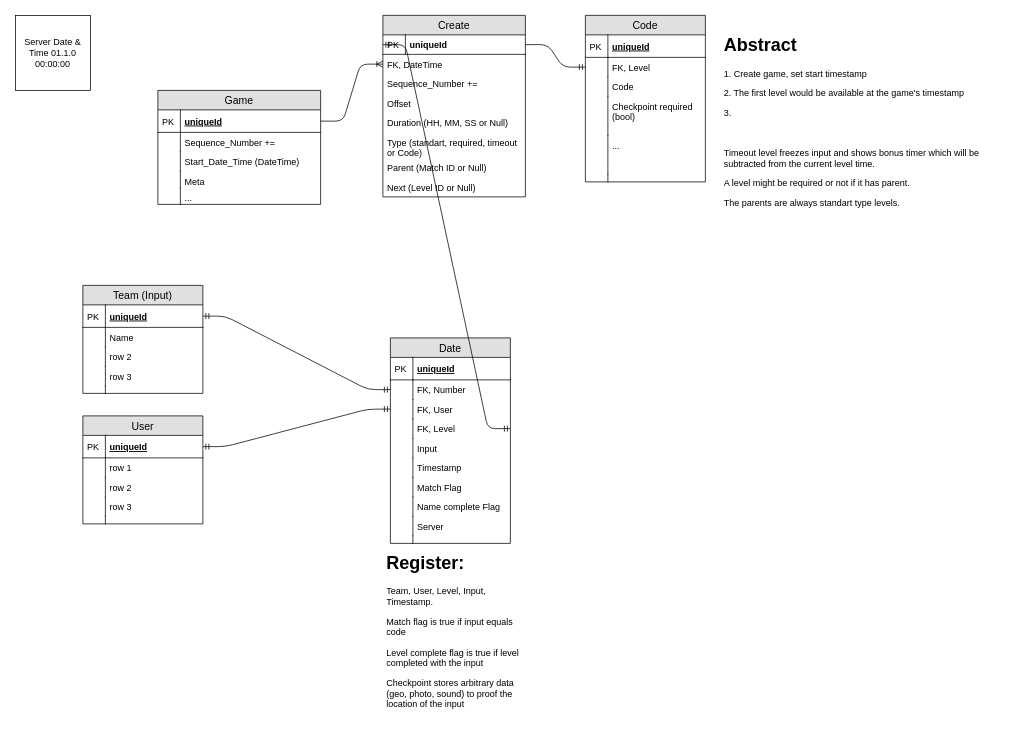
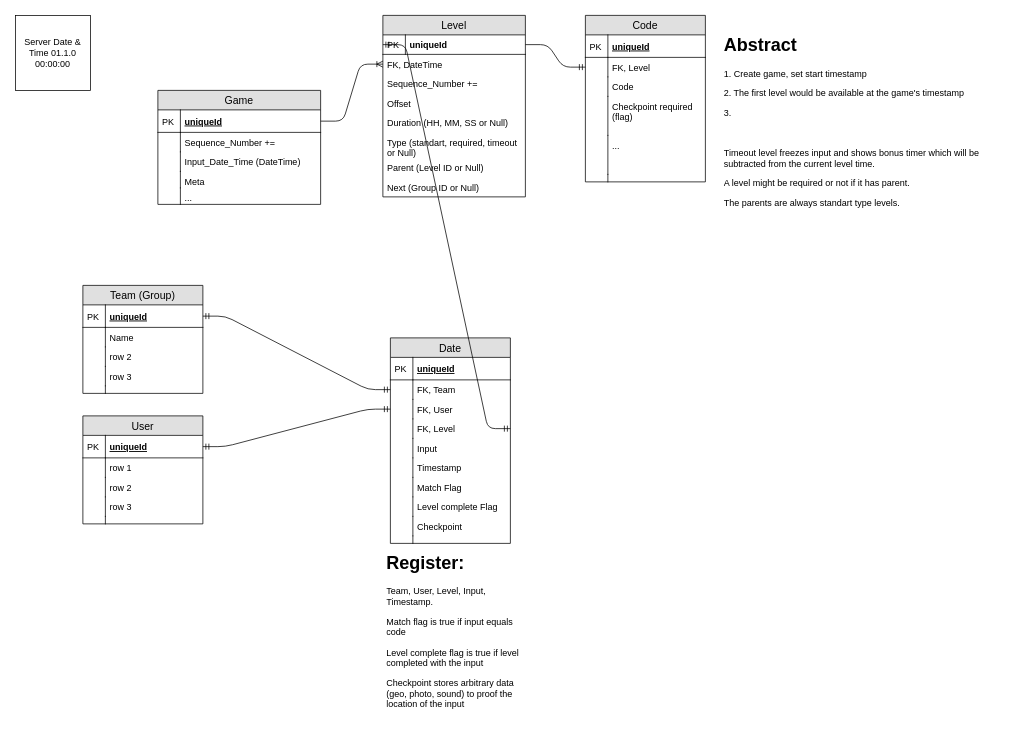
node "Create": label "Create" -> "Level"
node "Checkpoint required (bool)": label "Checkpoint required (bool)" -> "Checkpoint required (flag)"
node "Type (standart, required, timeout or Code)": label "Type (standart, required, timeout or Code)" -> "Type (standart, required, timeout or Null)"
node "Start_Date_Time (DateTime)": label "Start_Date_Time (DateTime)" -> "Input_Date_Time (DateTime)"
node "Parent (Match ID or Null)": label "Parent (Match ID or Null)" -> "Parent (Level ID or Null)"
node "Next (Level ID or Null)": label "Next (Level ID or Null)" -> "Next (Group ID or Null)"
node "Team (Input)": label "Team (Input)" -> "Team (Group)"
node "FK, Number": label "FK, Number" -> "FK, Team"
node "Name complete Flag": label "Name complete Flag" -> "Level complete Flag"
node "Server": label "Server" -> "Checkpoint"
